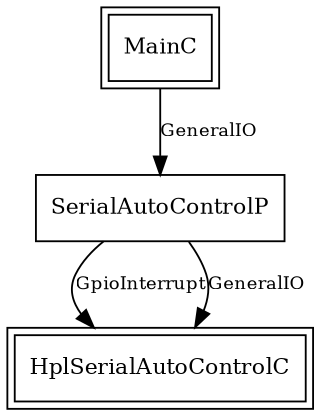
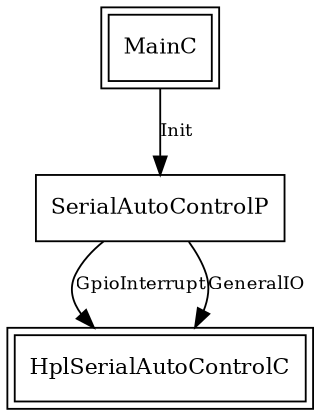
edge "MainC" -> "SerialAutoControlP": label "GeneralIO" -> "Init"
